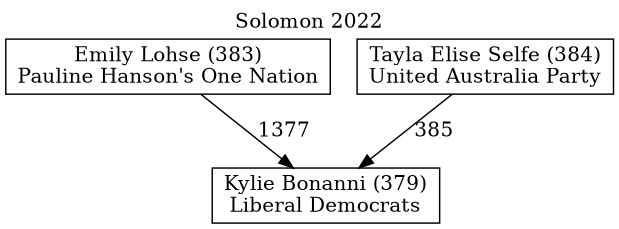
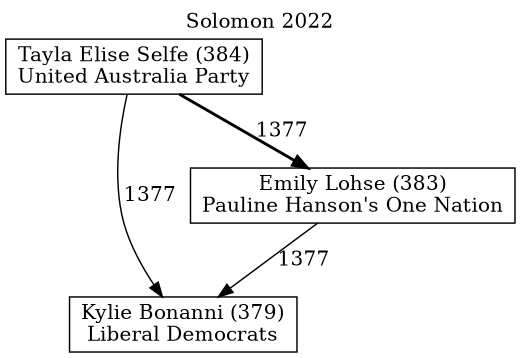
edge "Tayla Elise Selfe (384) United Australia Party" -> "Emily Lohse (383) Pauline Hanson's One Nation": added, label "1377"
edge "Tayla Elise Selfe (384) United Australia Party" -> "Kylie Bonanni (379) Liberal Democrats": label "385" -> "1377"
